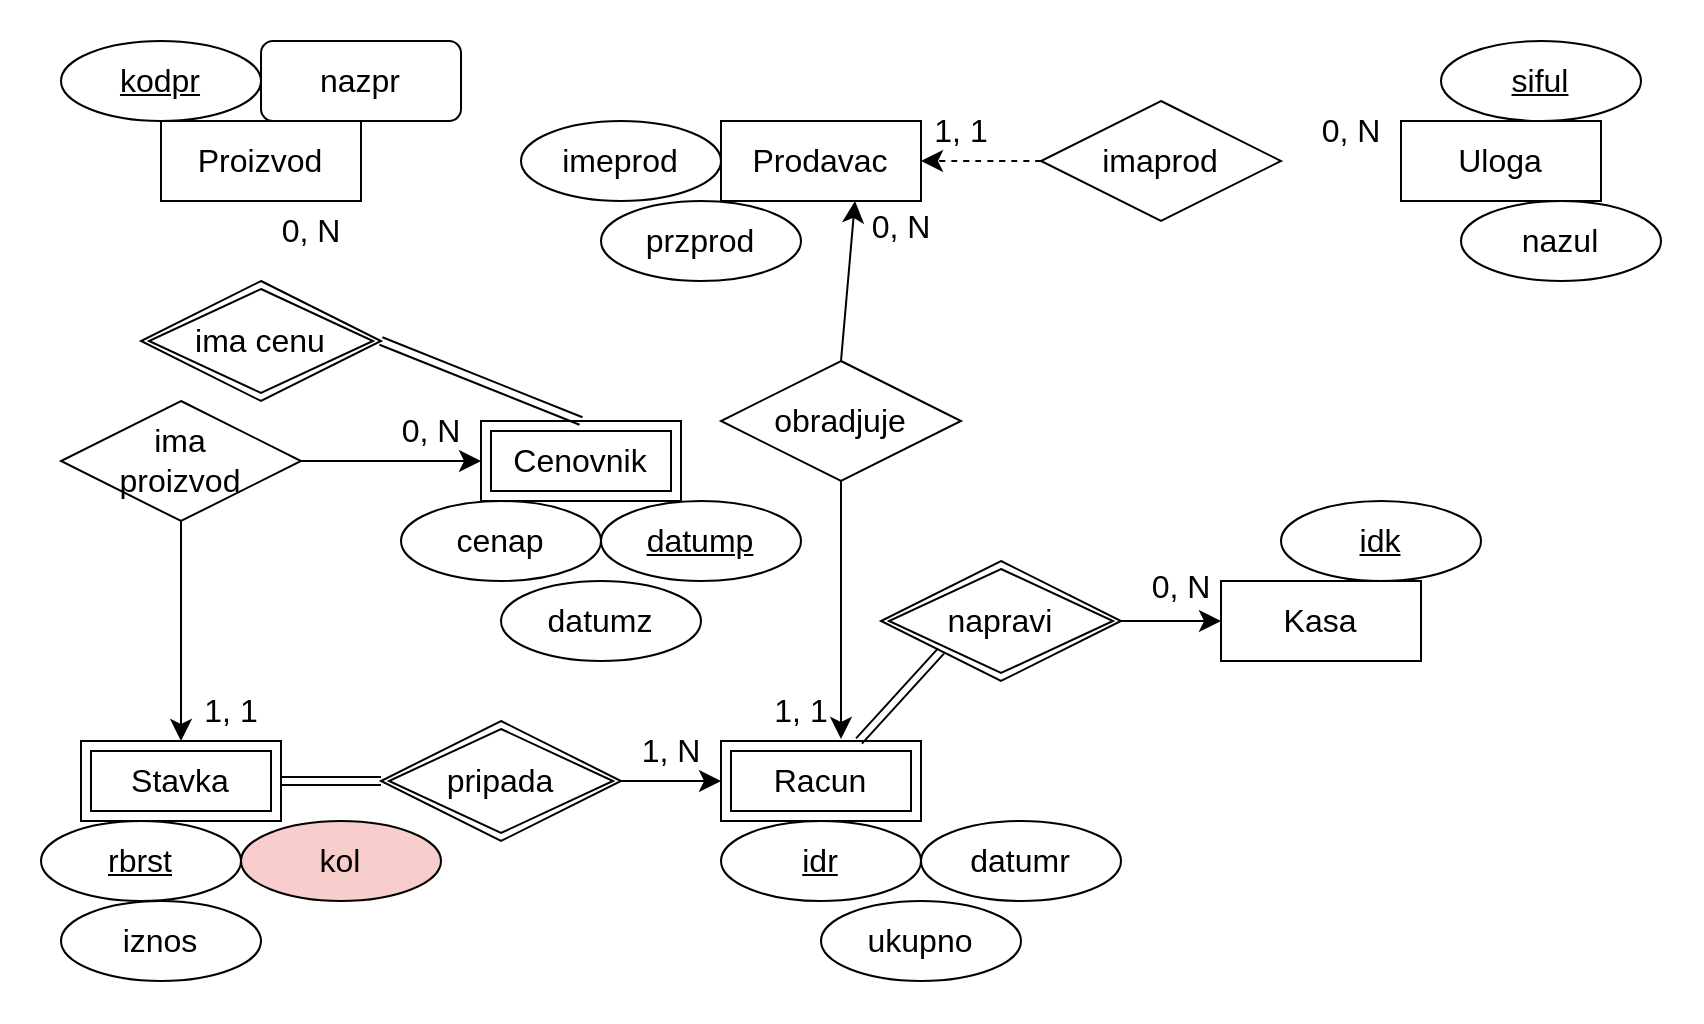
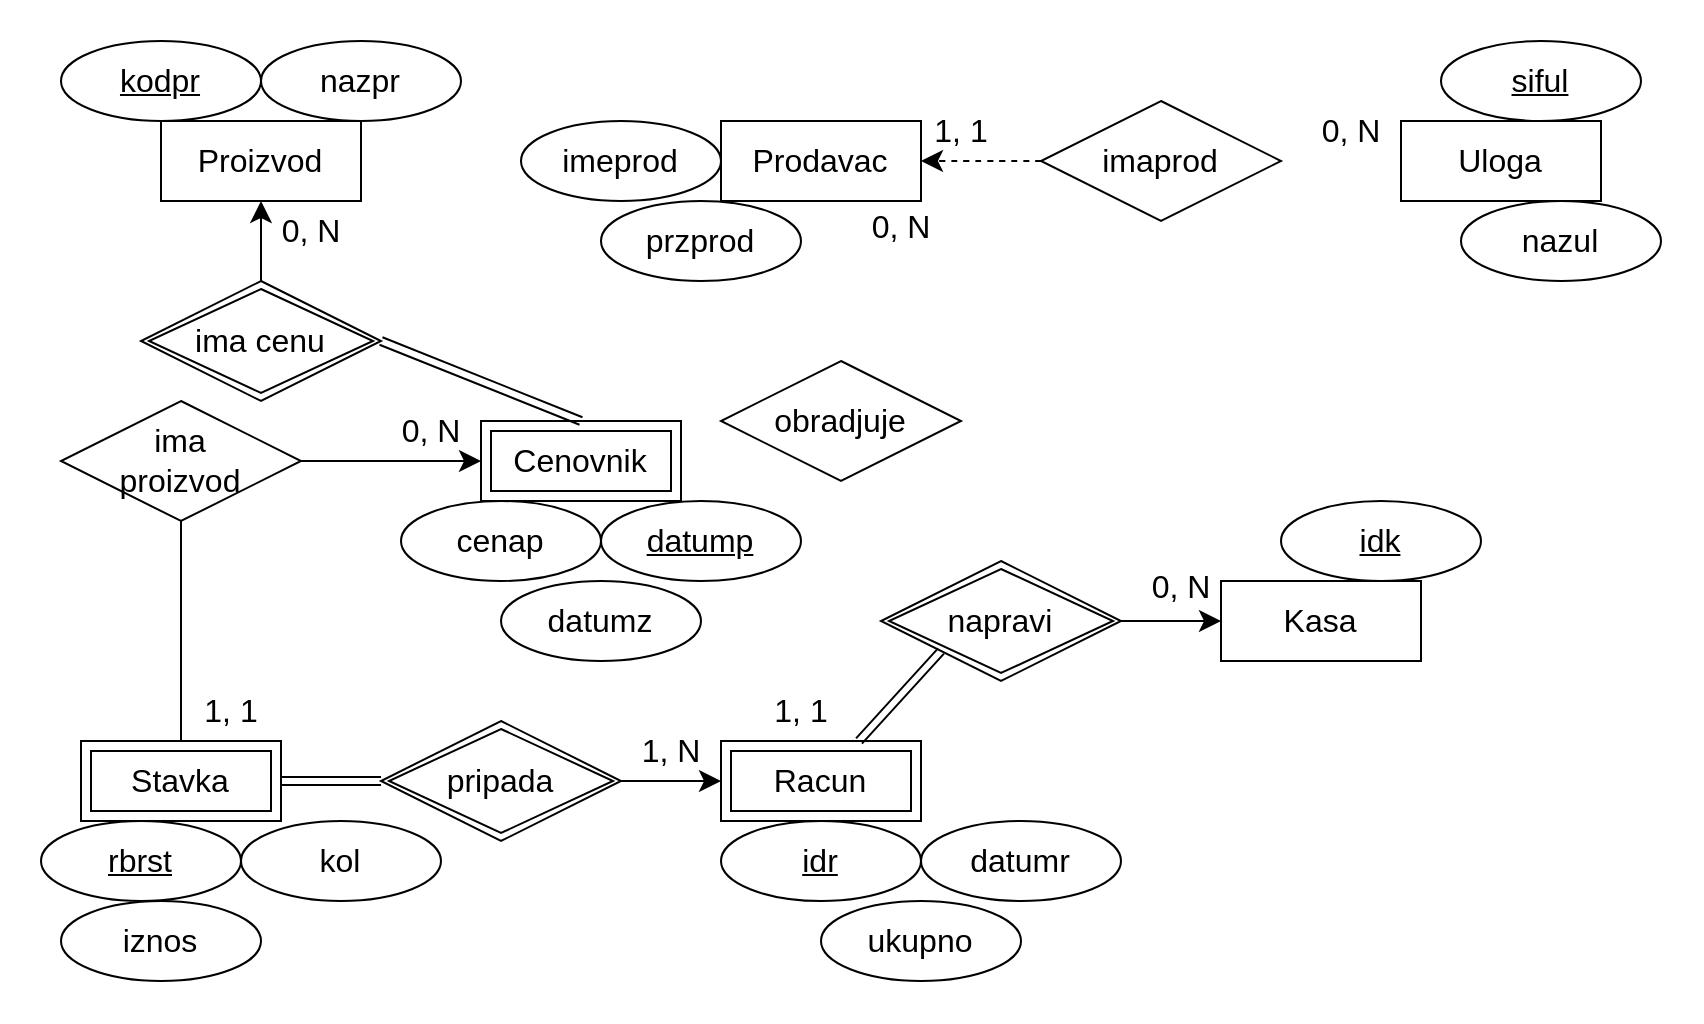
node "nazpr": shape rounded rectangle -> ellipse
edge "ima cenu" -> "Proizvod": added
edge "obradjuje" -> "Prodavac": removed
edge "obradjuje" -> "Racun": removed
edge "ima proizvod" -> "Stavka": arrowhead classic -> none
node "kol": fillcolor #f8cecc -> #ffffff
